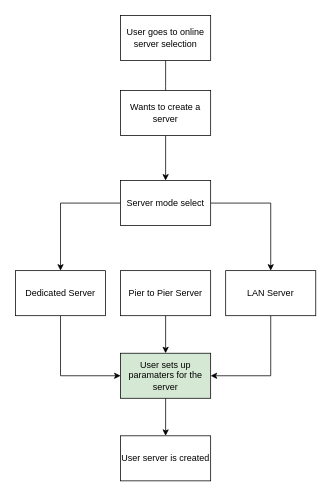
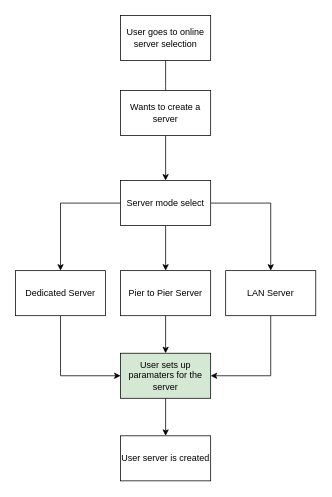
edge "Server mode select" -> "Pier to Pier Server": added
